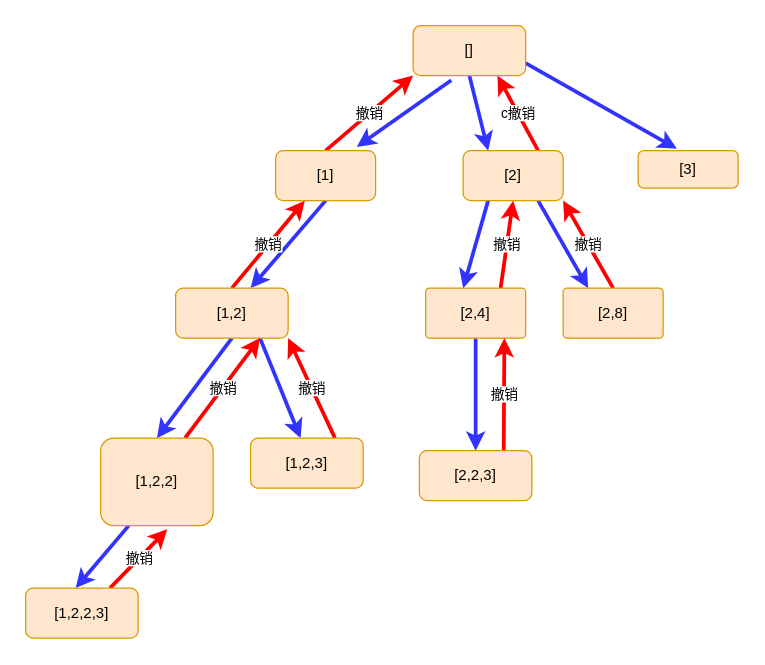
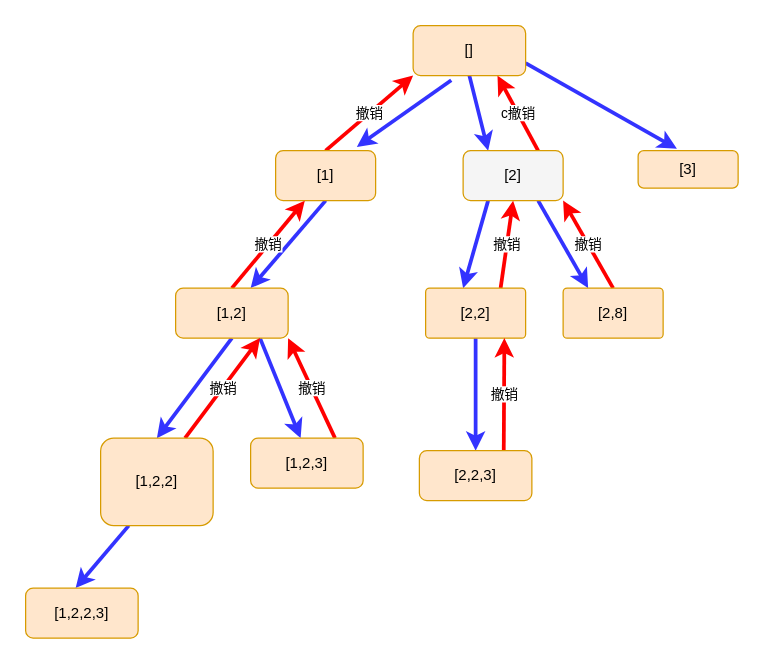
node "[2]": fillcolor #ffe6cc -> #f5f5f5
node "[2,4]": label "[2,4]" -> "[2,2]"
edge "[1,2,2,3]" -> "[1,2,2]": removed, label "撤销"
